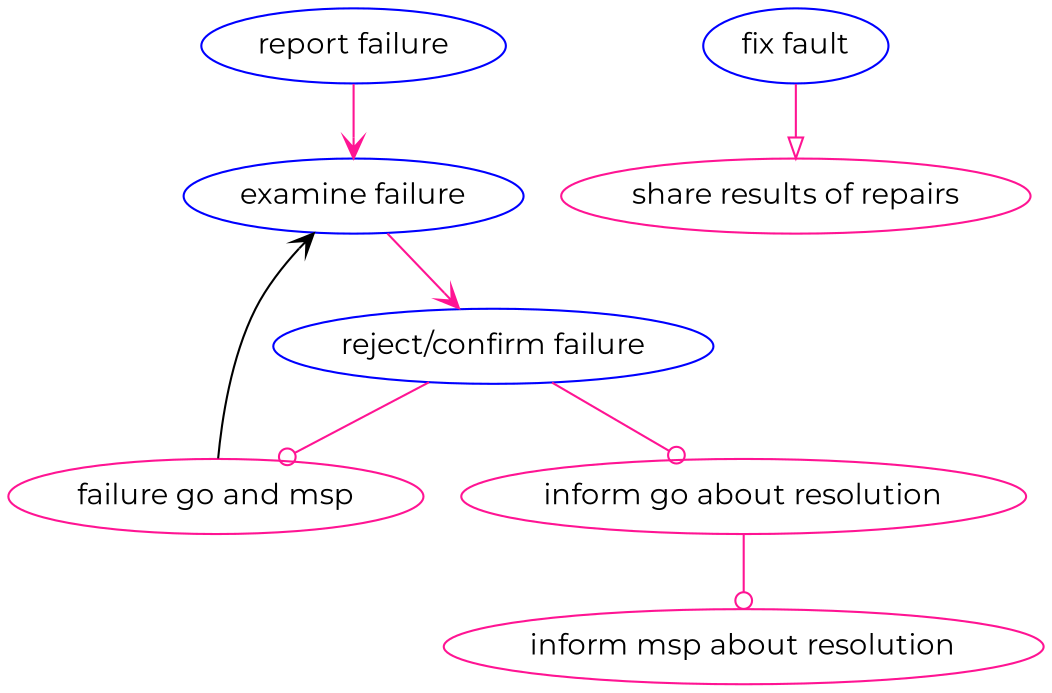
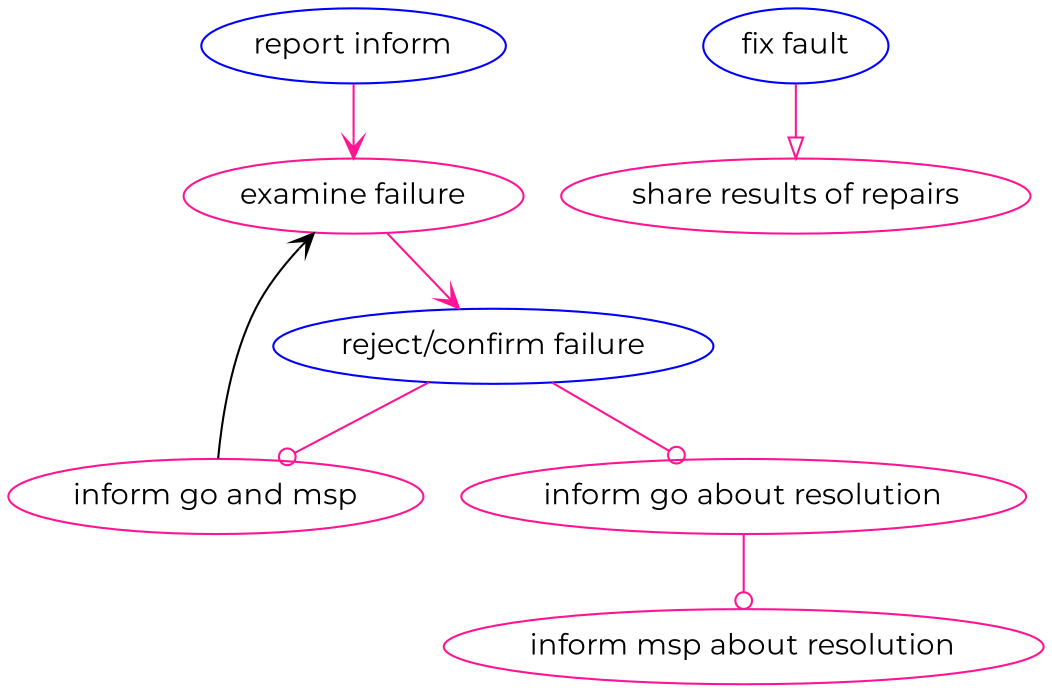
node "report failure": label "report failure" -> "report inform"
node "examine failure": color blue -> deeppink
node "failure go and msp": label "failure go and msp" -> "inform go and msp"
